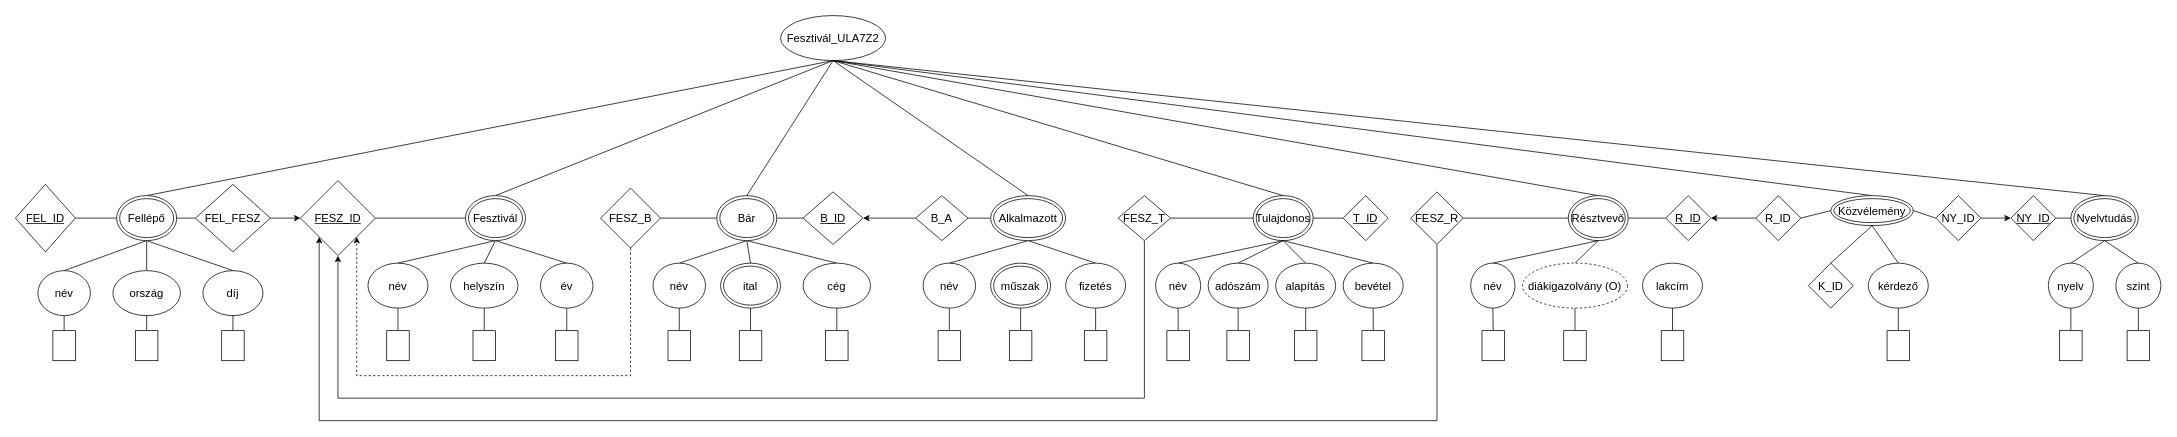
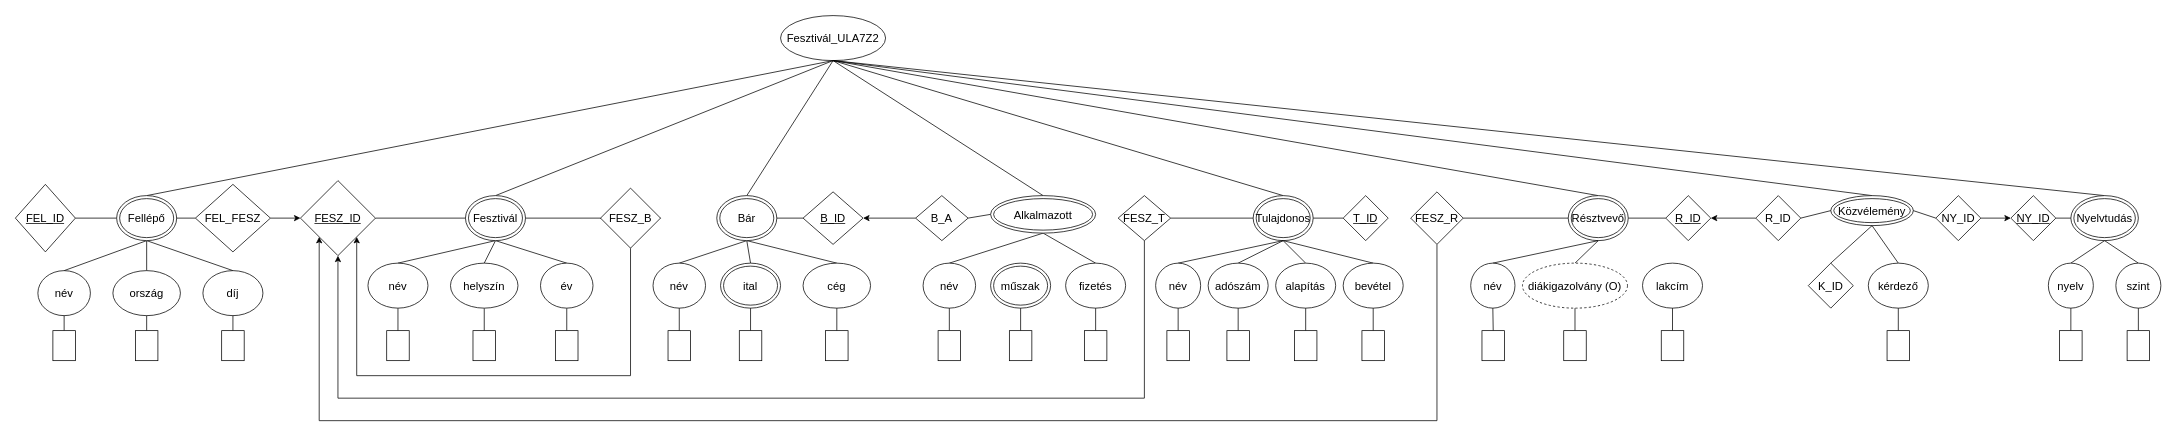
edge "FESZ_B" -- "Bár": now "FESZ_B" -- "Fesztivál"
node "Alkalmazott": size 75x45 -> 105x38
edge "FESZ_B" -> "FESZ_ID": style dashed -> solid
